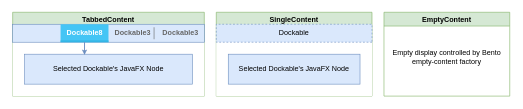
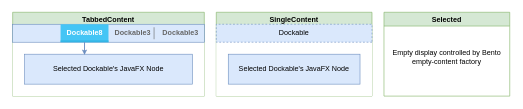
node "EmptyContent": label "EmptyContent" -> "Selected"
